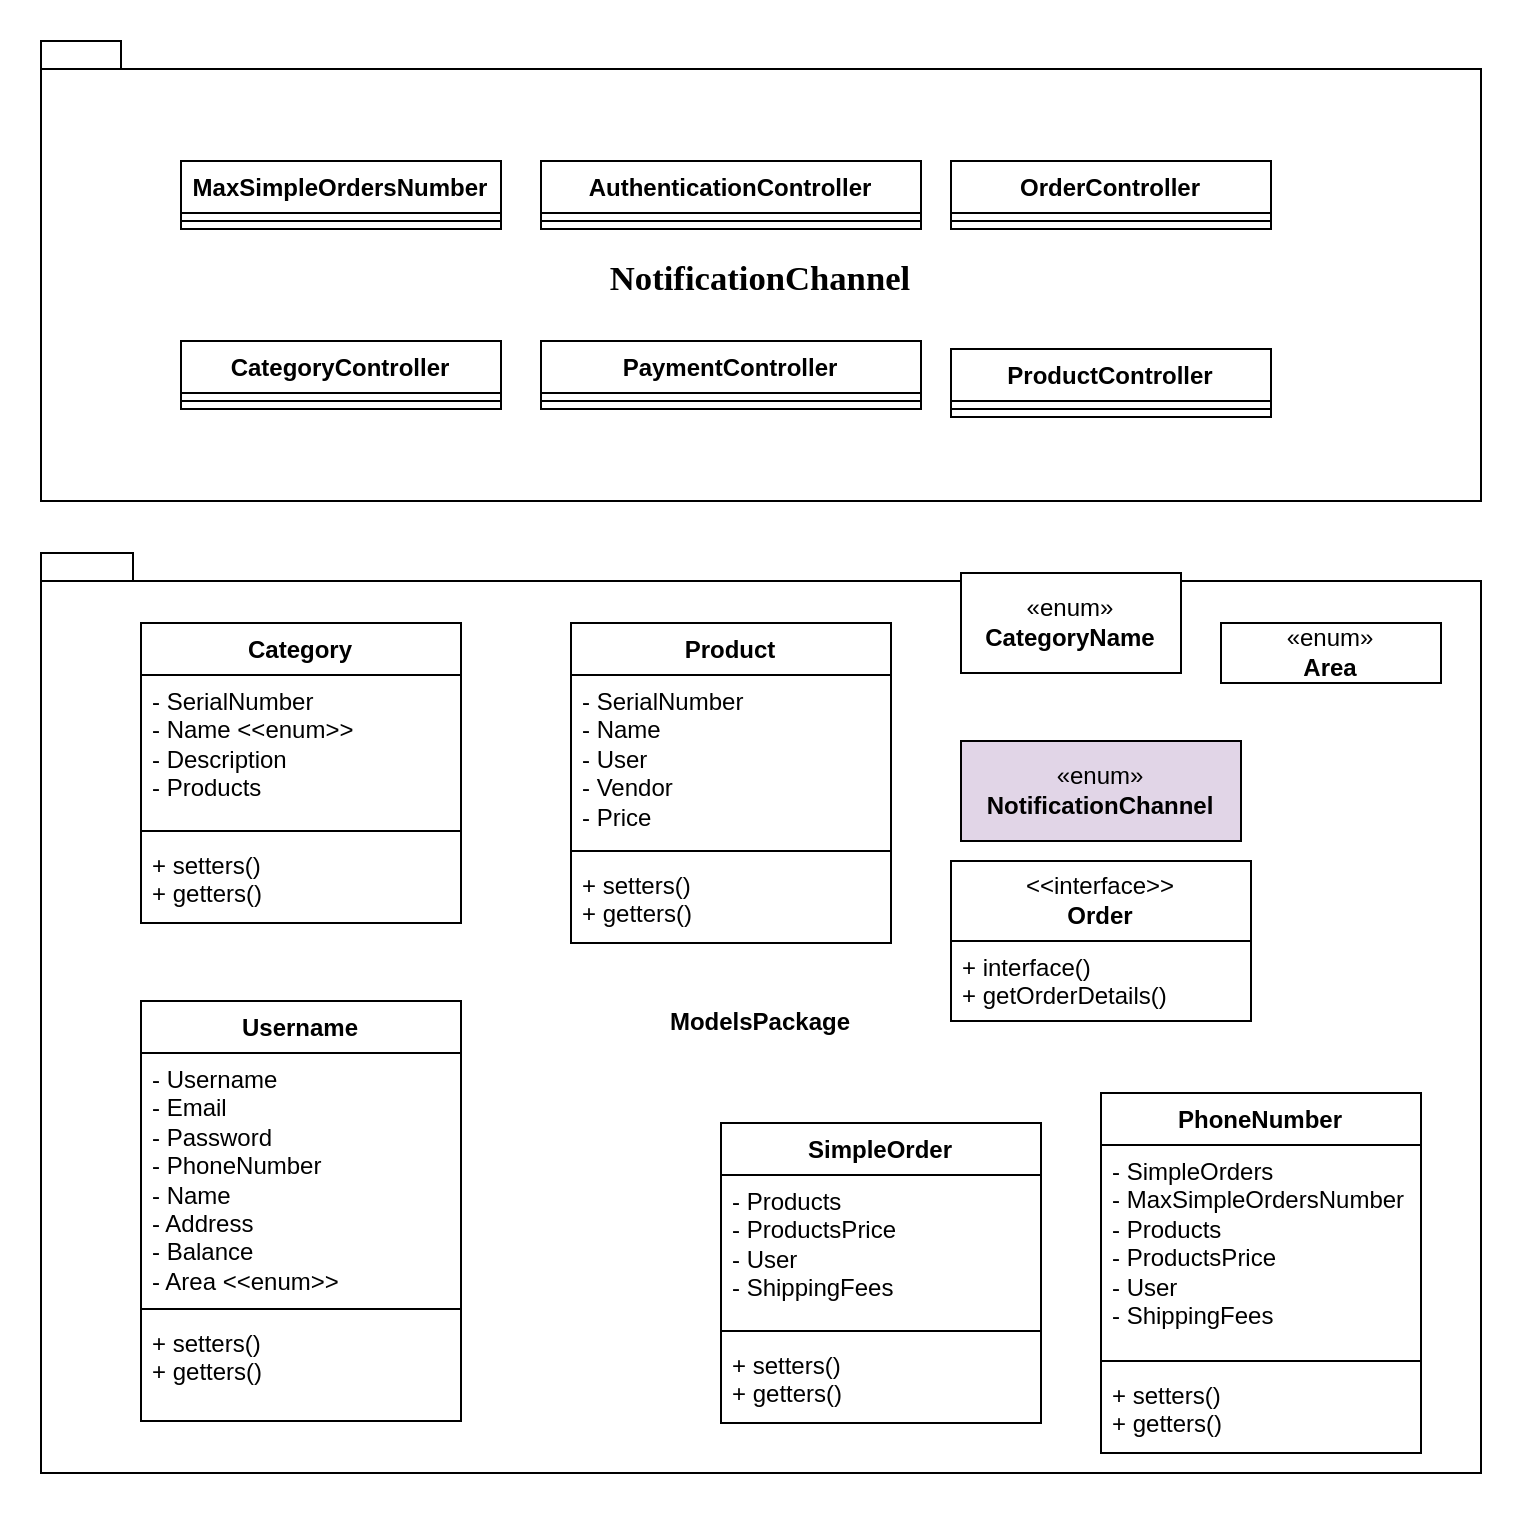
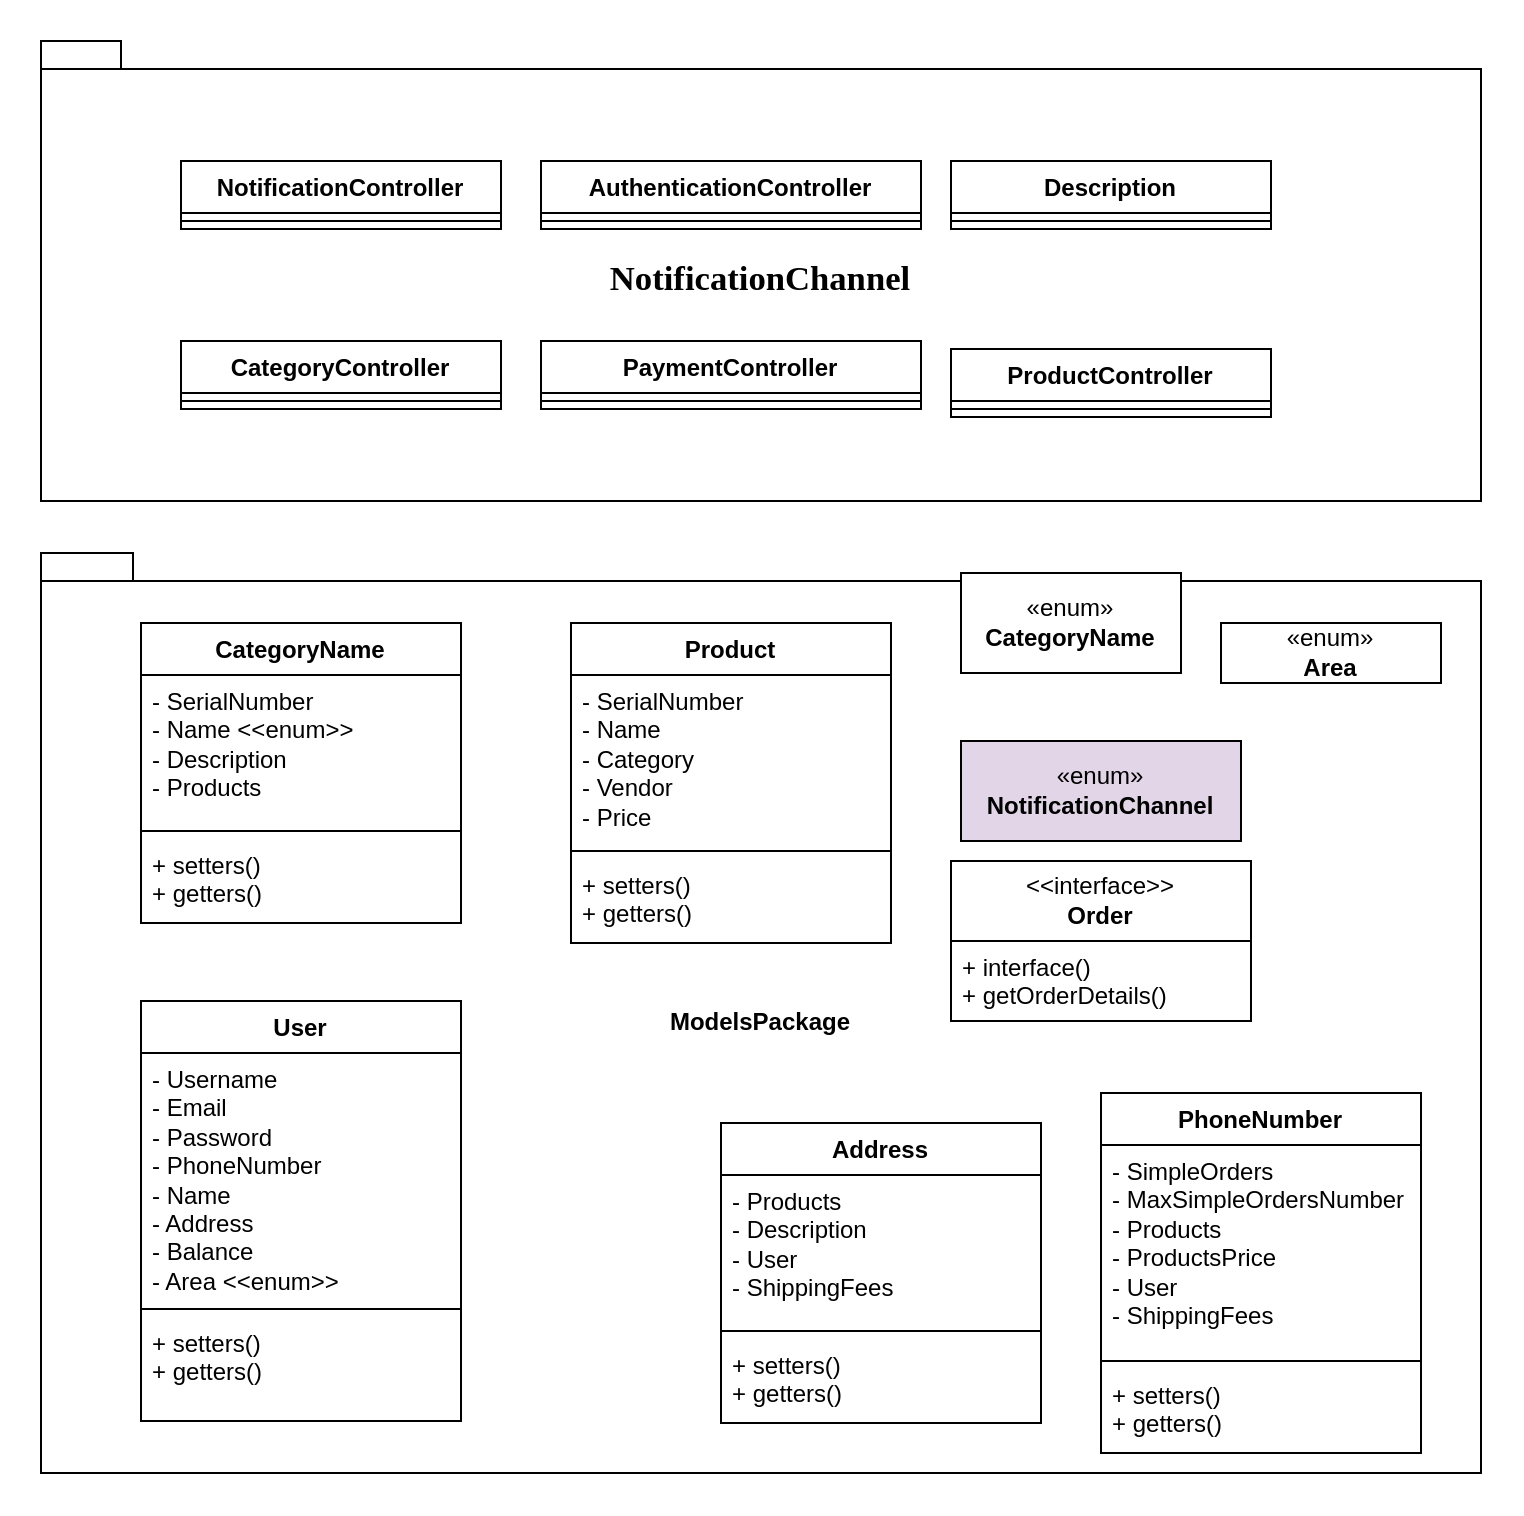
node "MaxSimpleOrdersNumber": label "MaxSimpleOrdersNumber" -> "NotificationController"
node "OrderController": label "OrderController" -> "Description"
node "Category": label "Category" -> "CategoryName"
node "- SerialNumber - Name - User - Vendor - Price": label "- SerialNumber - Name - User - Vendor - Price" -> "- SerialNumber - Name - Category - Vendor - Price"
node "Username": label "Username" -> "User"
node "SimpleOrder": label "SimpleOrder" -> "Address"
node "- Products - ProductsPrice - User - ShippingFees": label "- Products - ProductsPrice - User - ShippingFees" -> "- Products - Description - User - ShippingFees"
